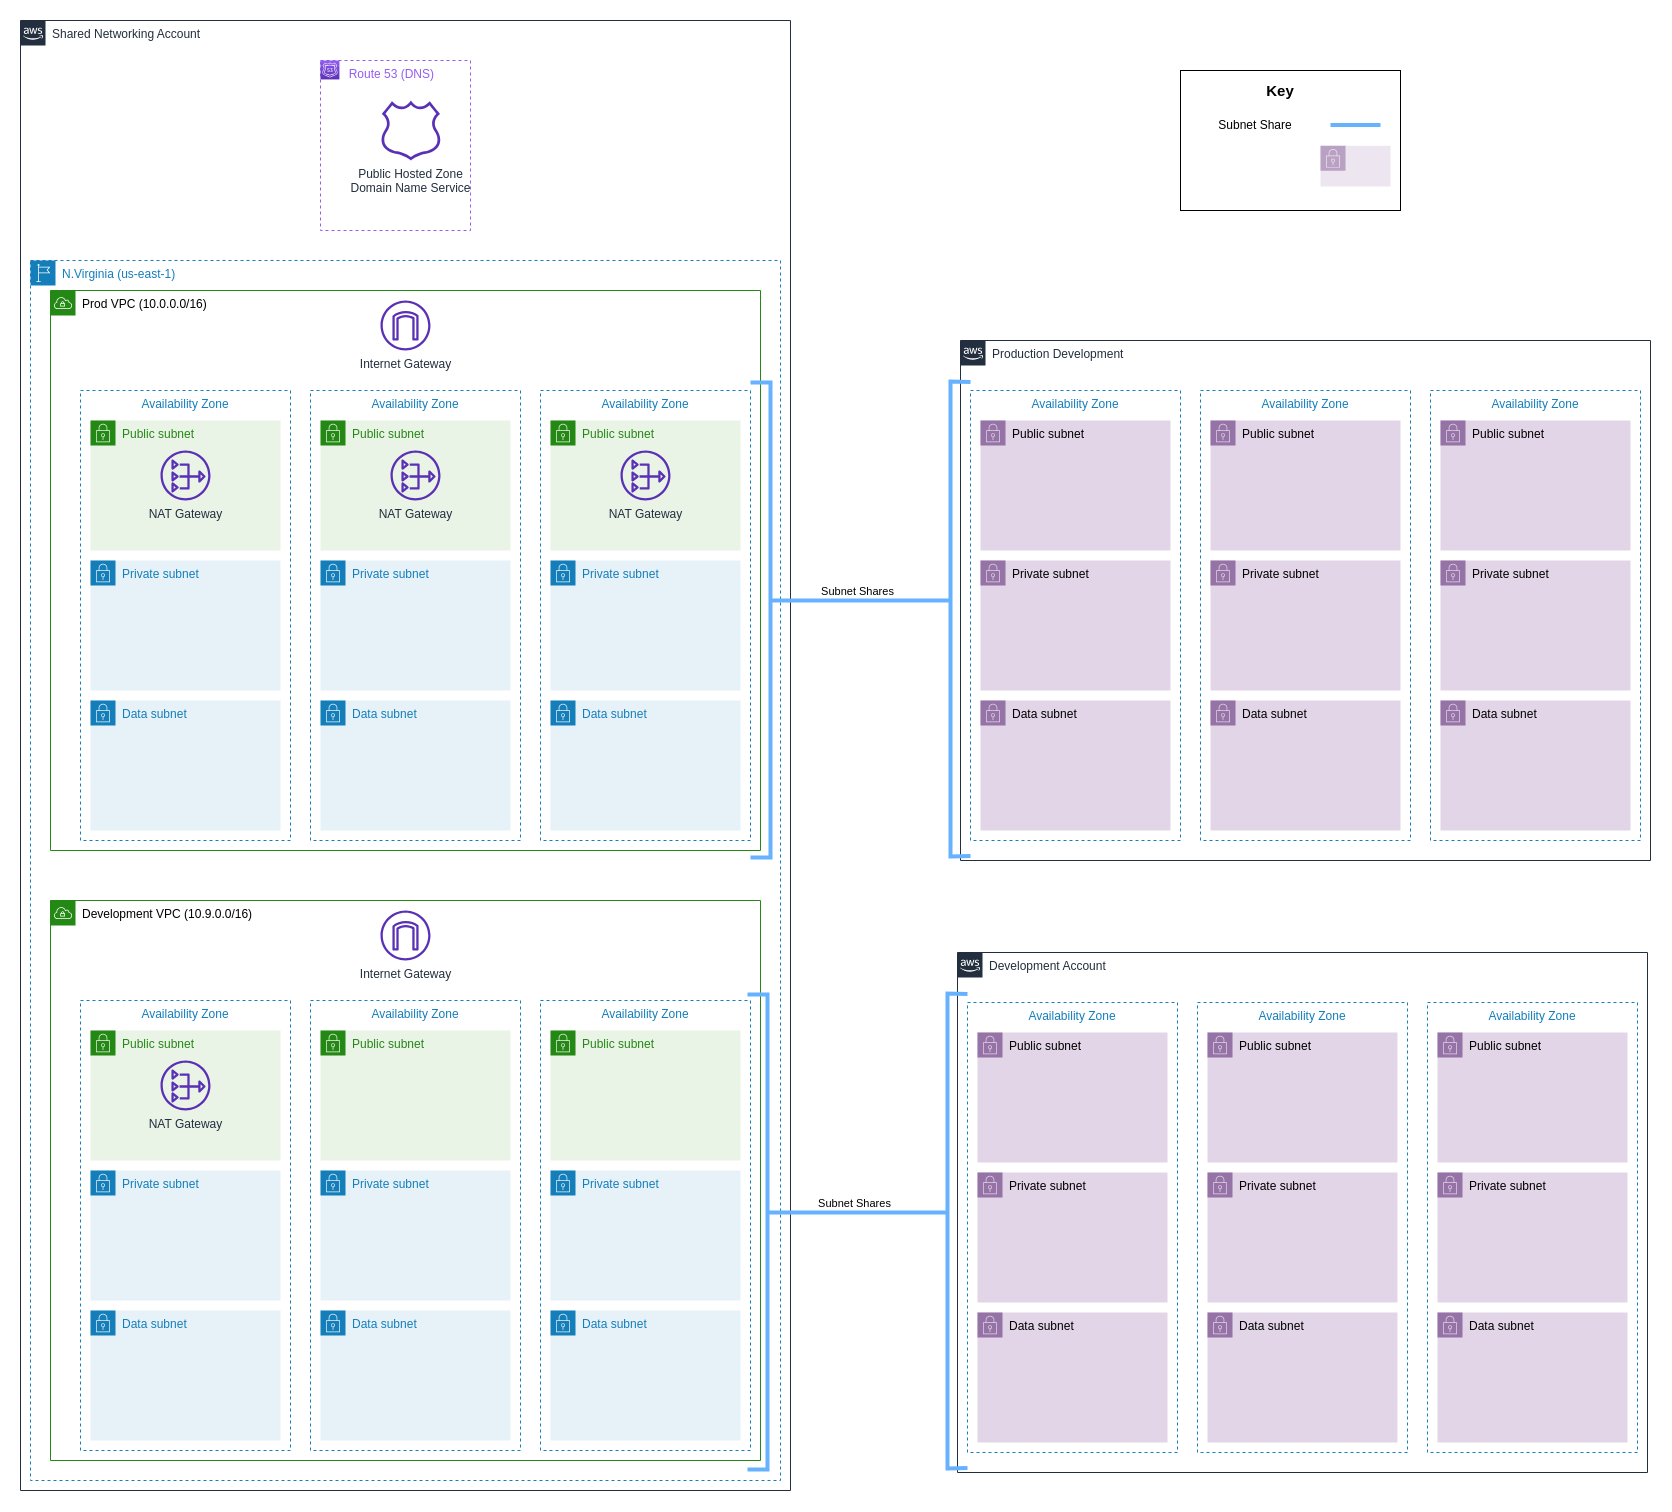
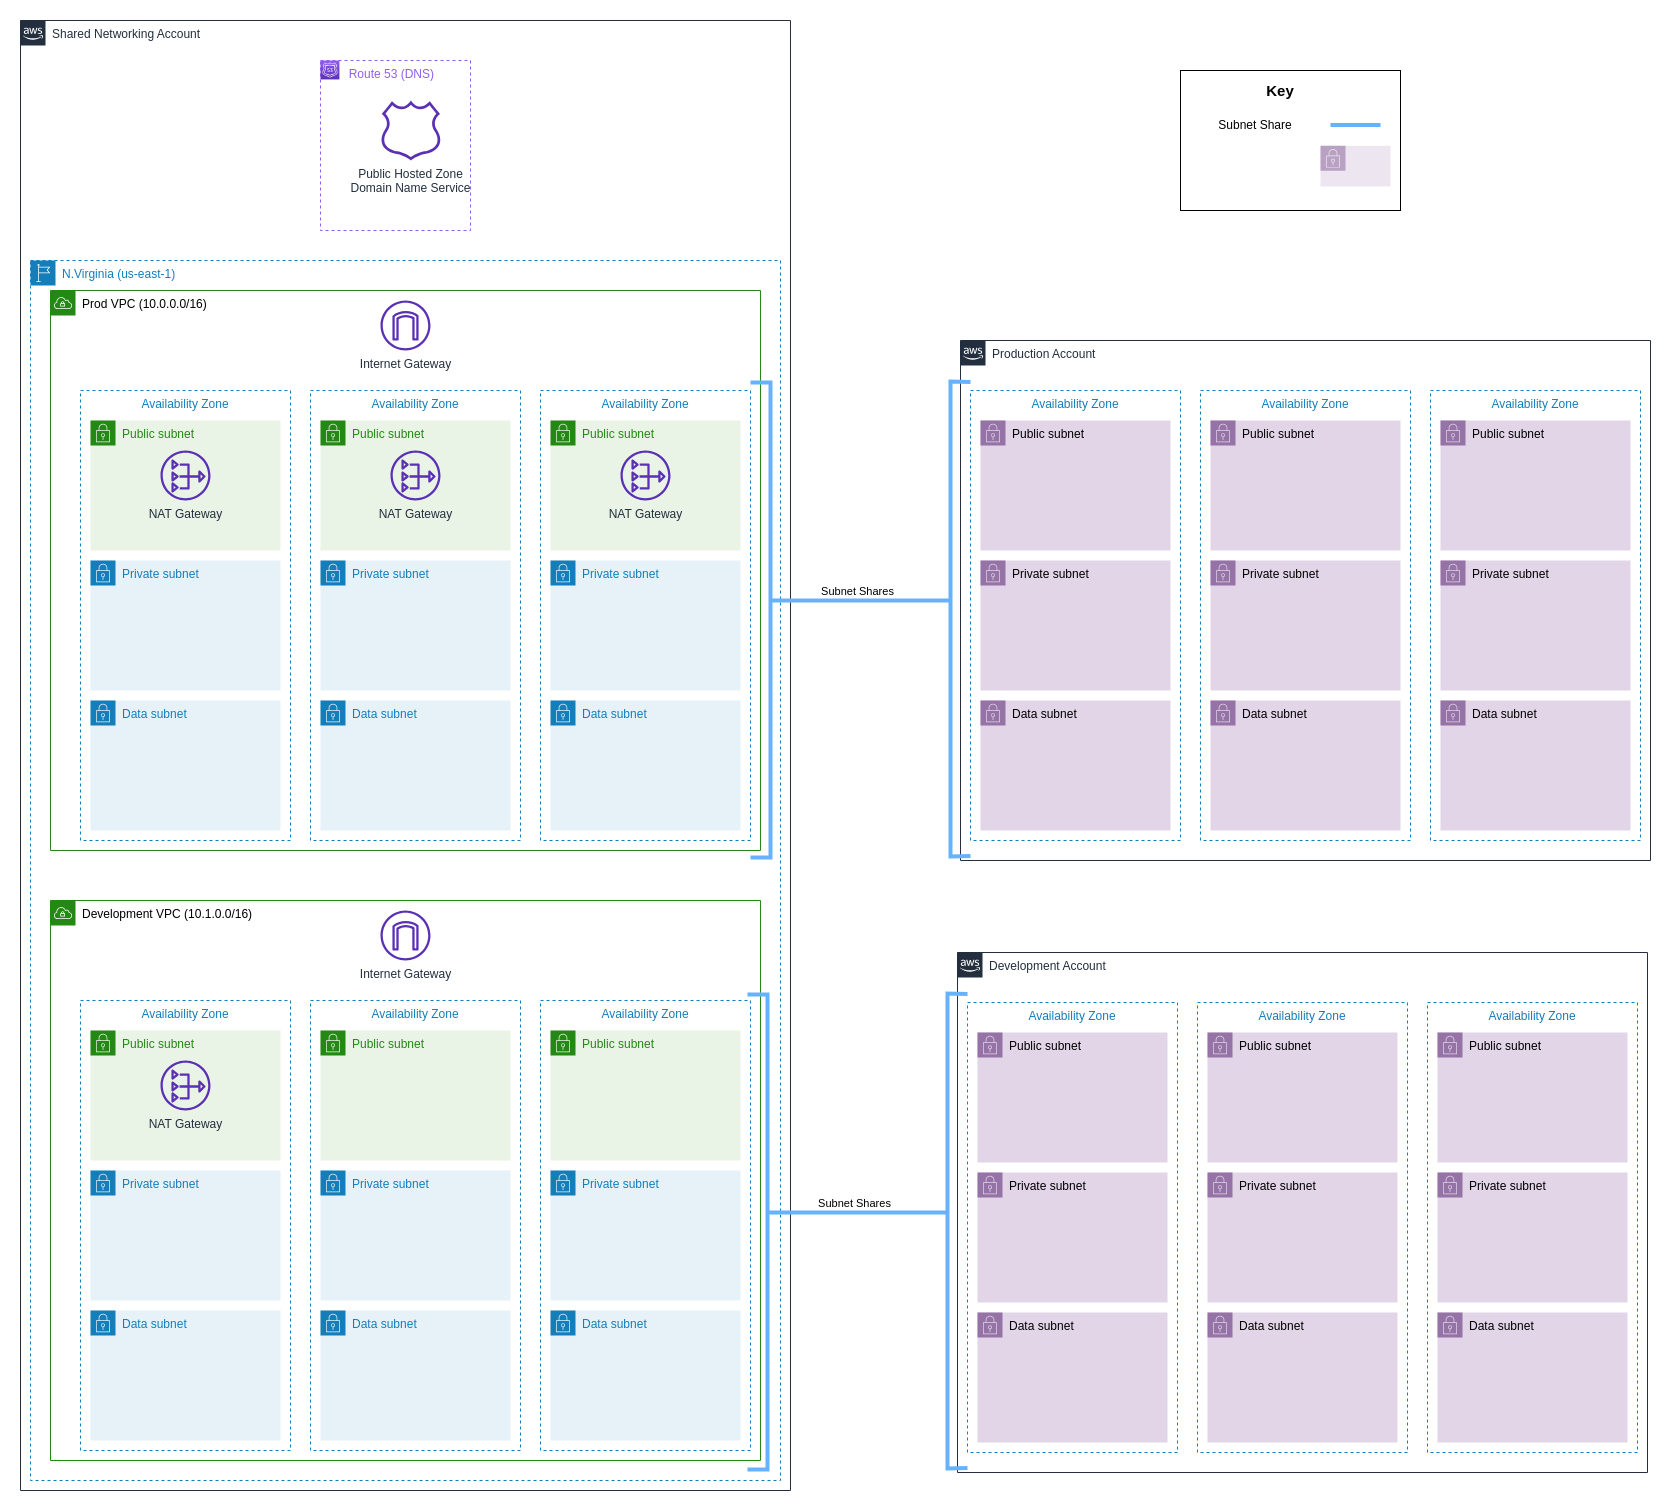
node "Production Development": label "Production Development" -> "Production Account"
node "Development VPC (10.9.0.0/16)": label "Development VPC (10.9.0.0/16)" -> "Development VPC (10.1.0.0/16)"
